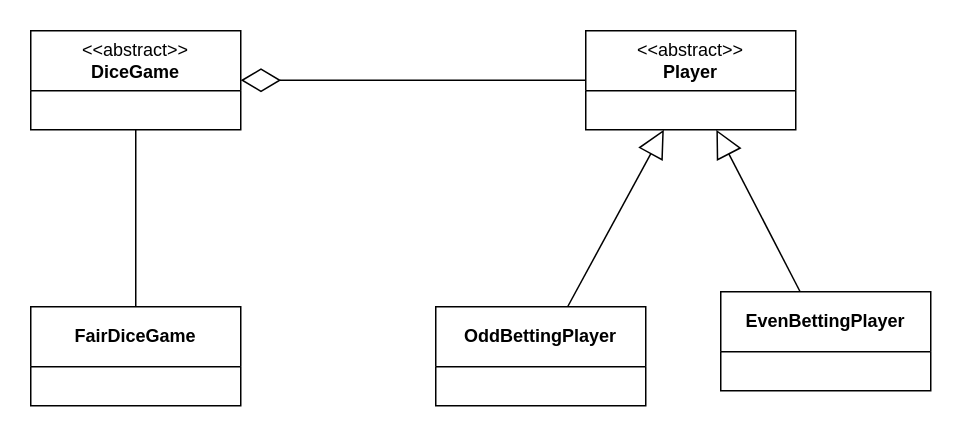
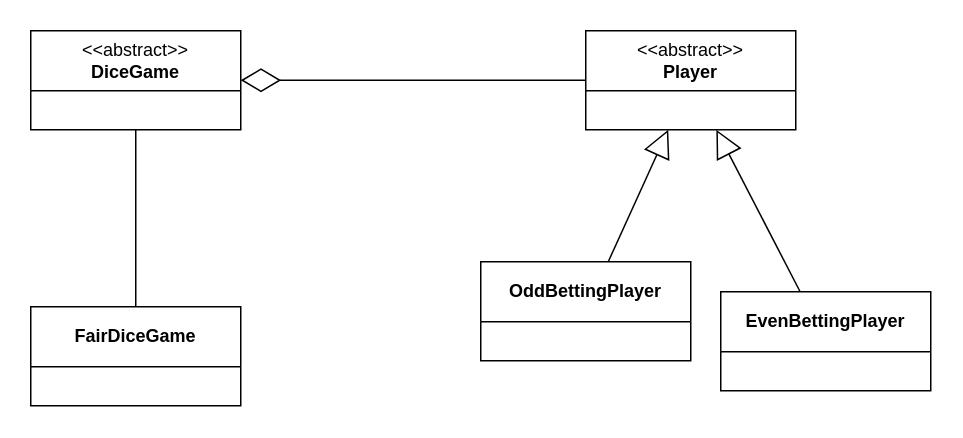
node "OddBettingPlayer": moved (541, 356) -> (586, 311)
